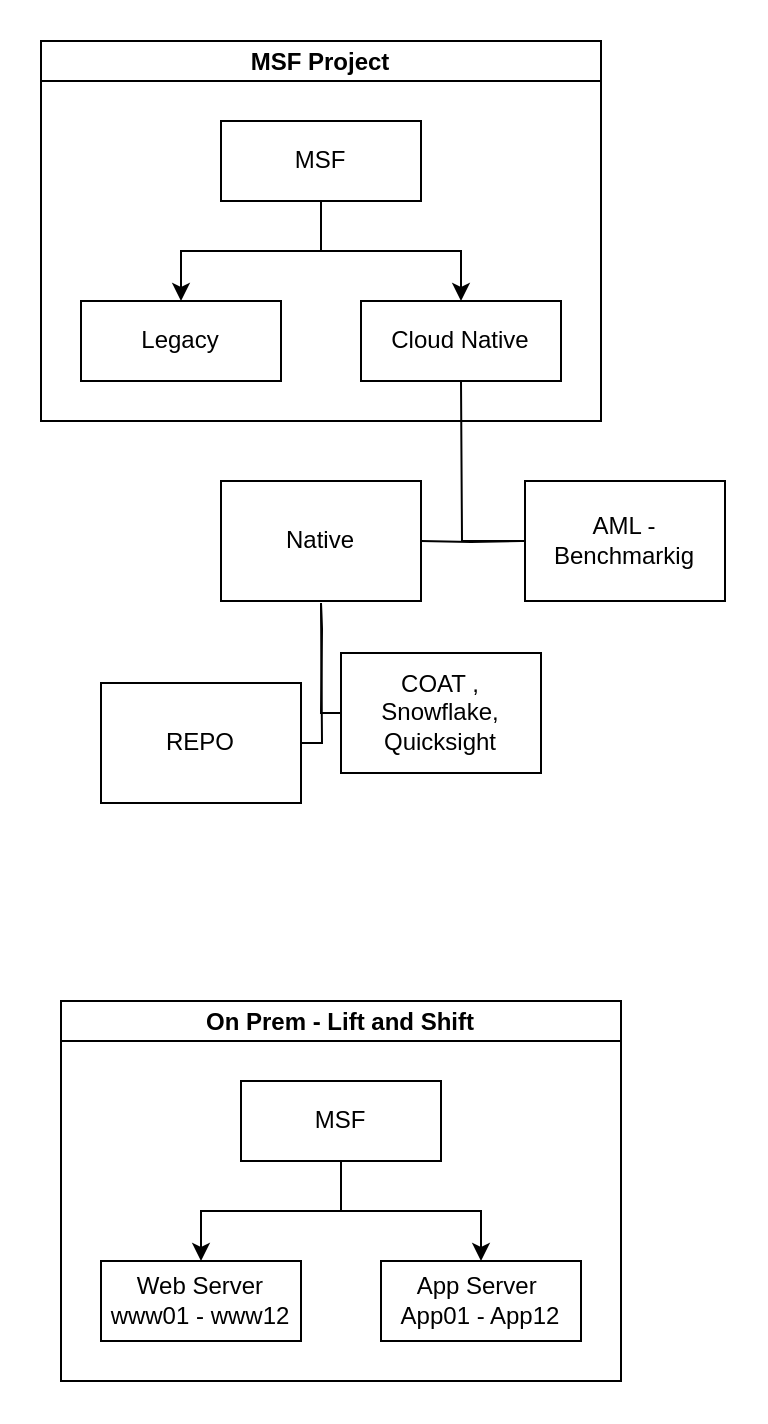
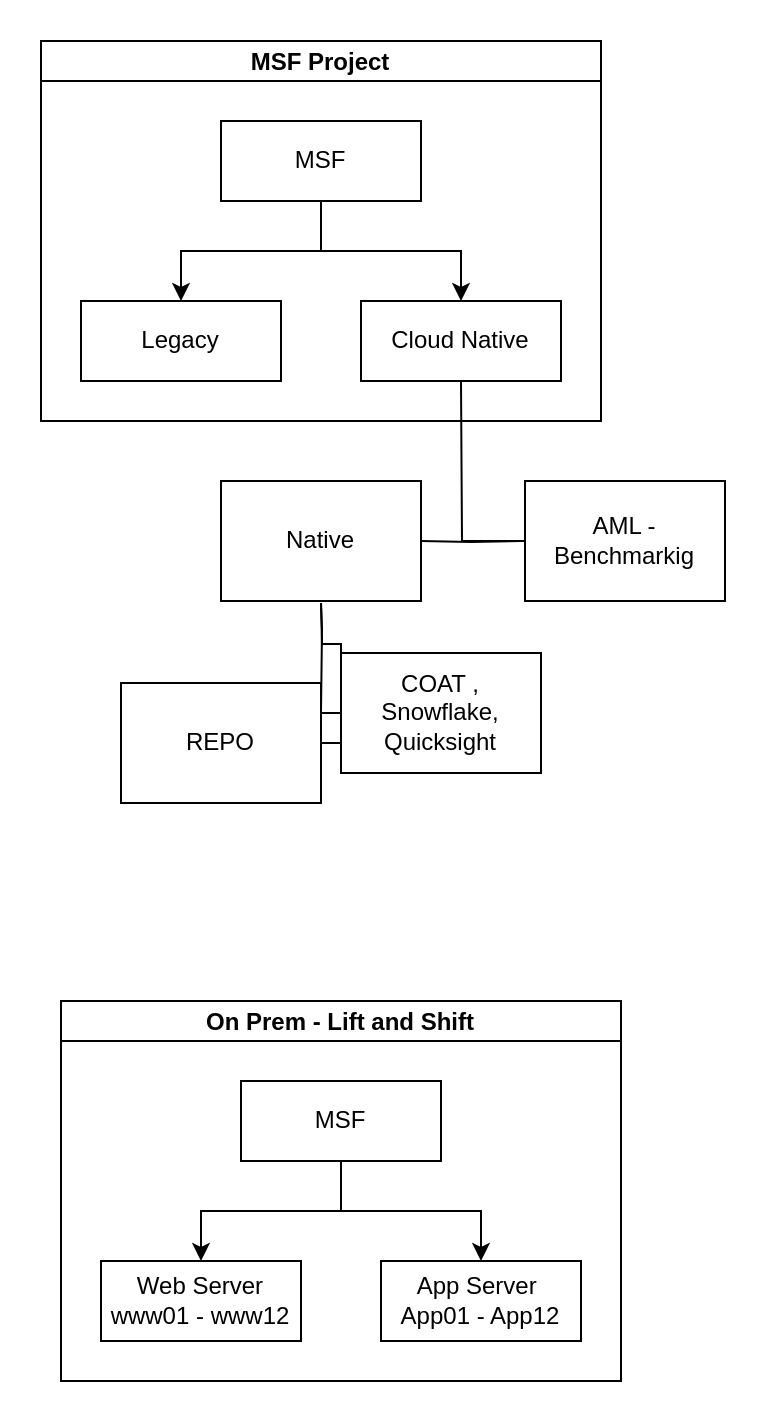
node "REPO": moved (201, 743) -> (221, 743)
